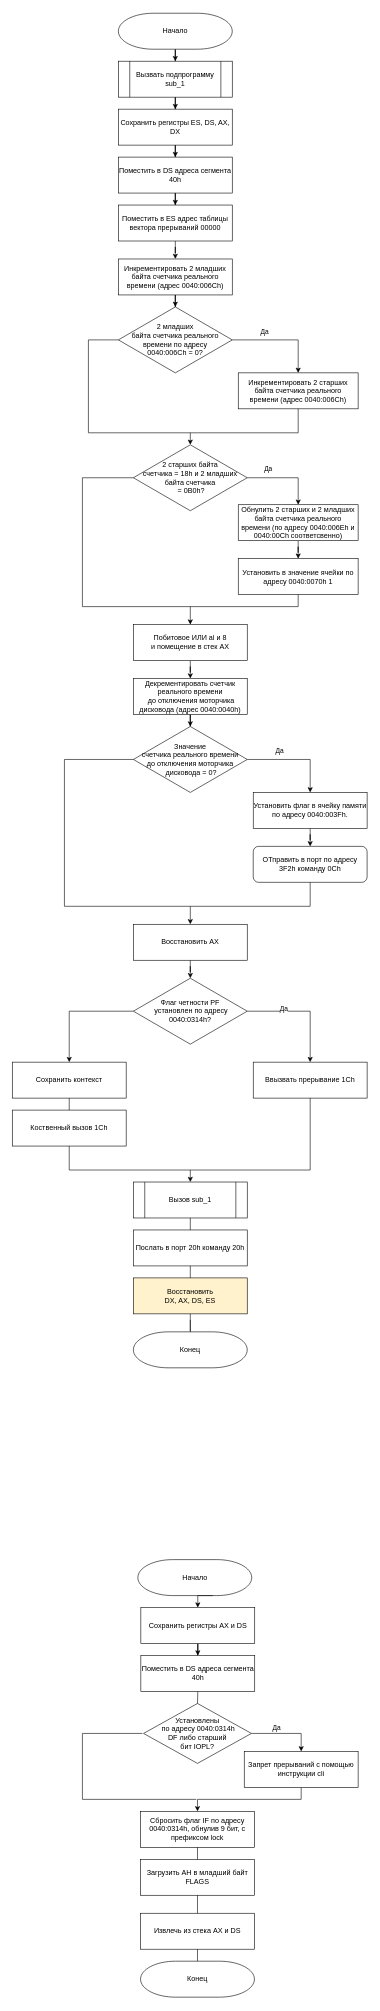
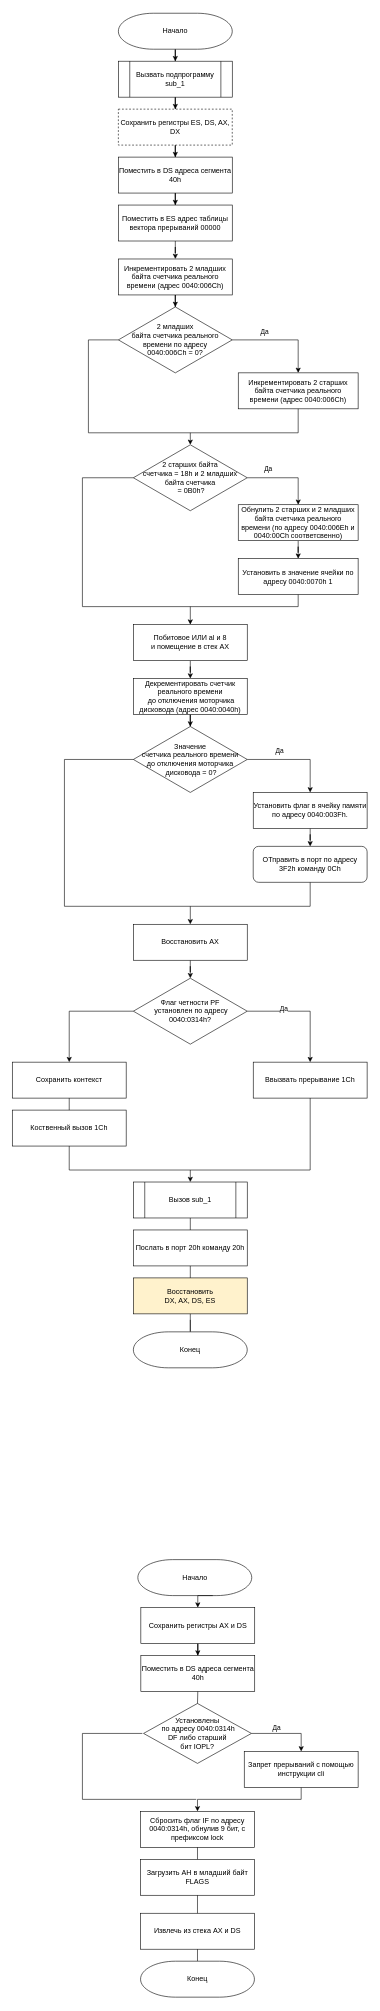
node "Сохранить регистры ES, DS, AX, DX": style solid -> dashed
